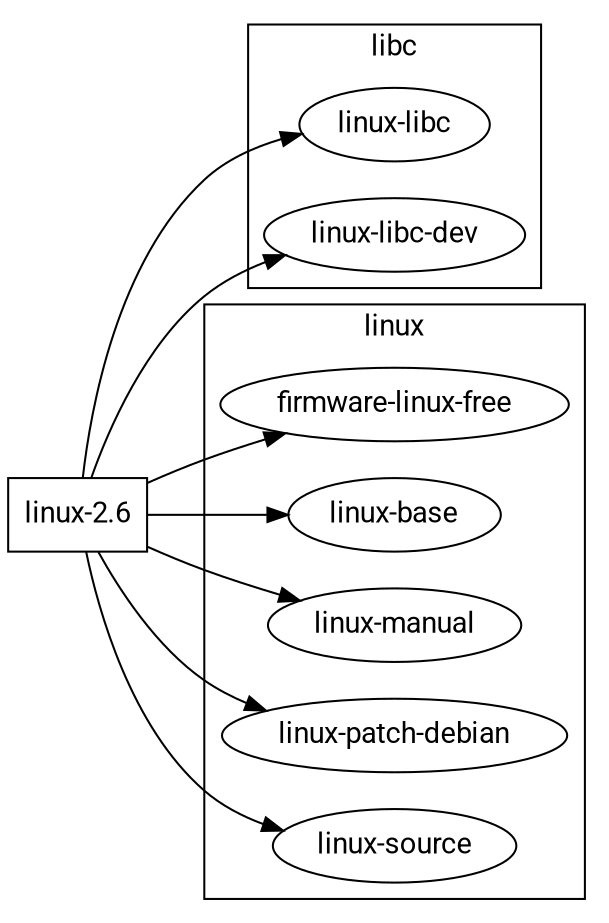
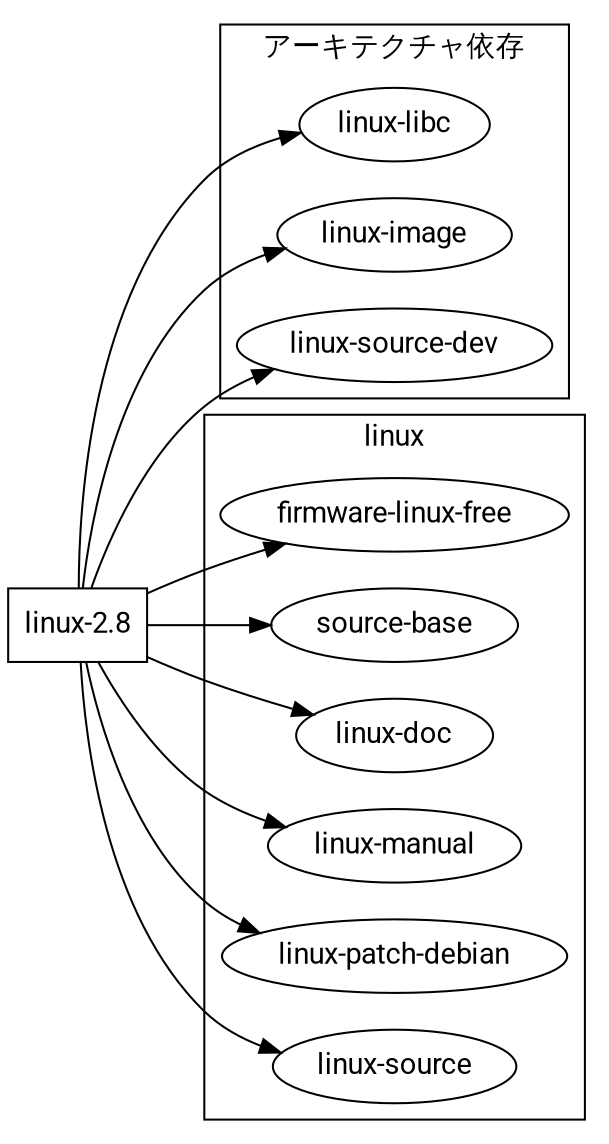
cluster "libc": label "libc" -> "アーキテクチャ依存"
node "linux-image": added
node "linux-libc-dev": label "linux-libc-dev" -> "linux-source-dev"
node "linux-2.6": label "linux-2.6" -> "linux-2.8"
node "linux-base": label "linux-base" -> "source-base"
node "linux-doc": added
